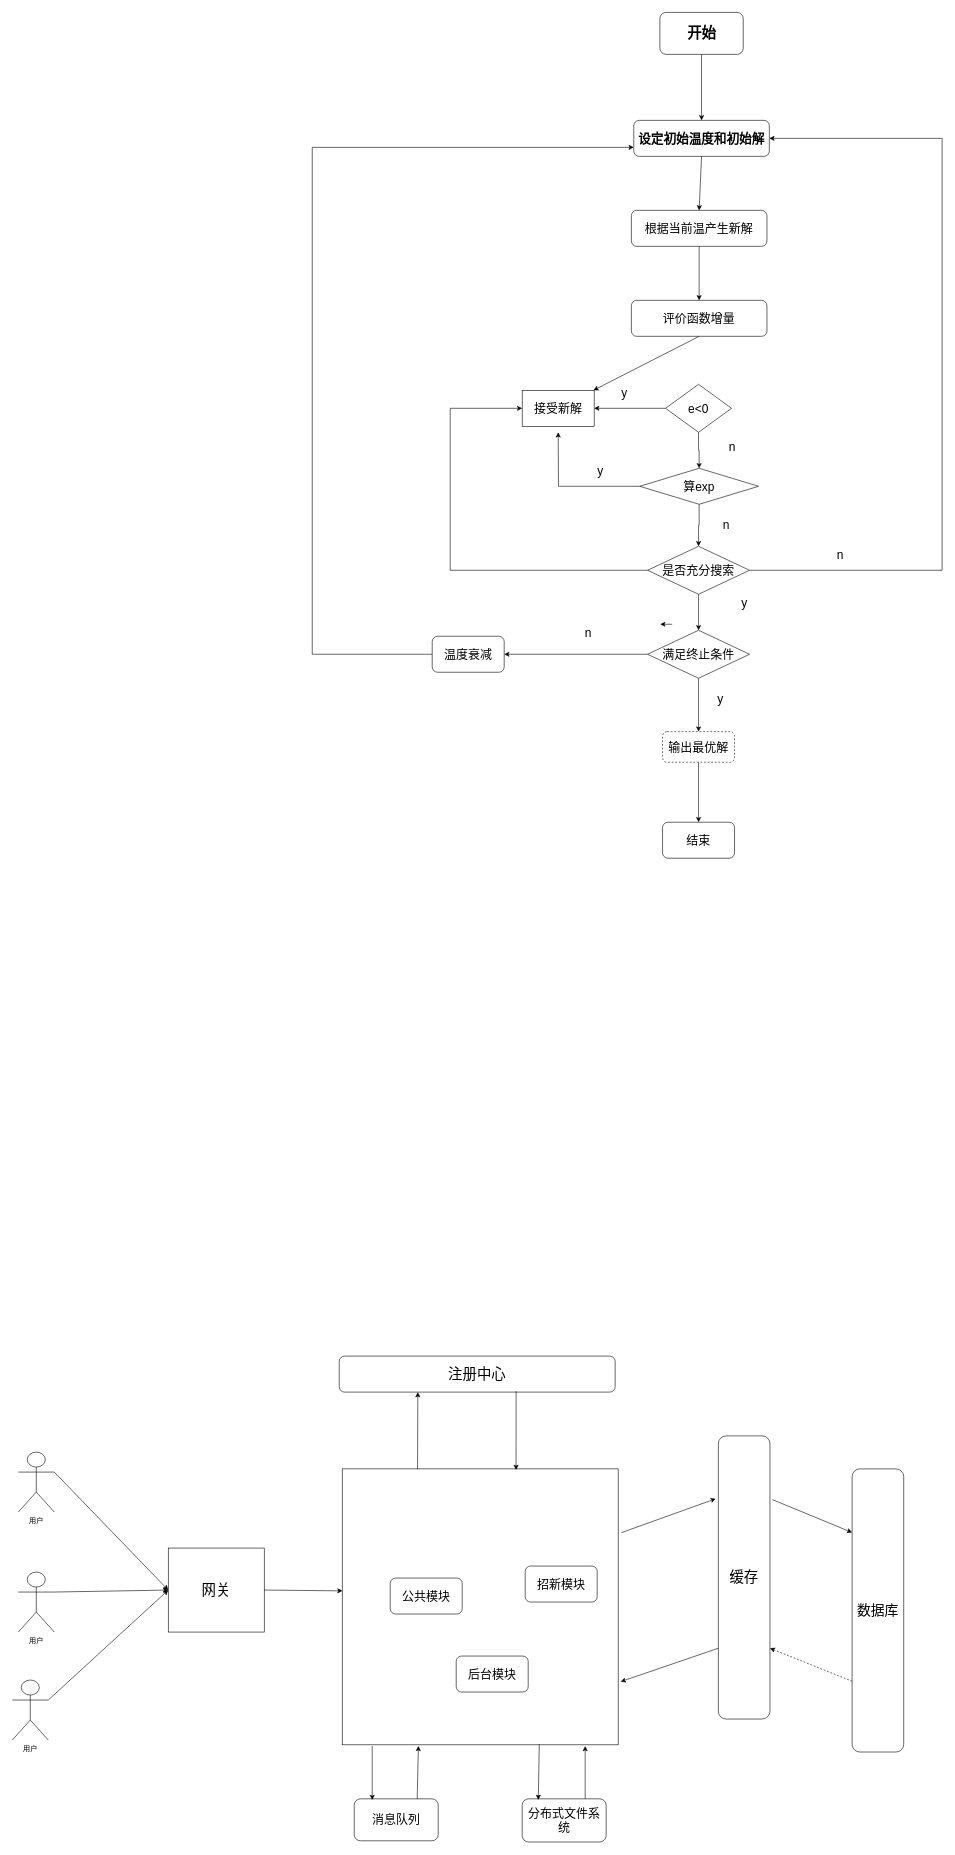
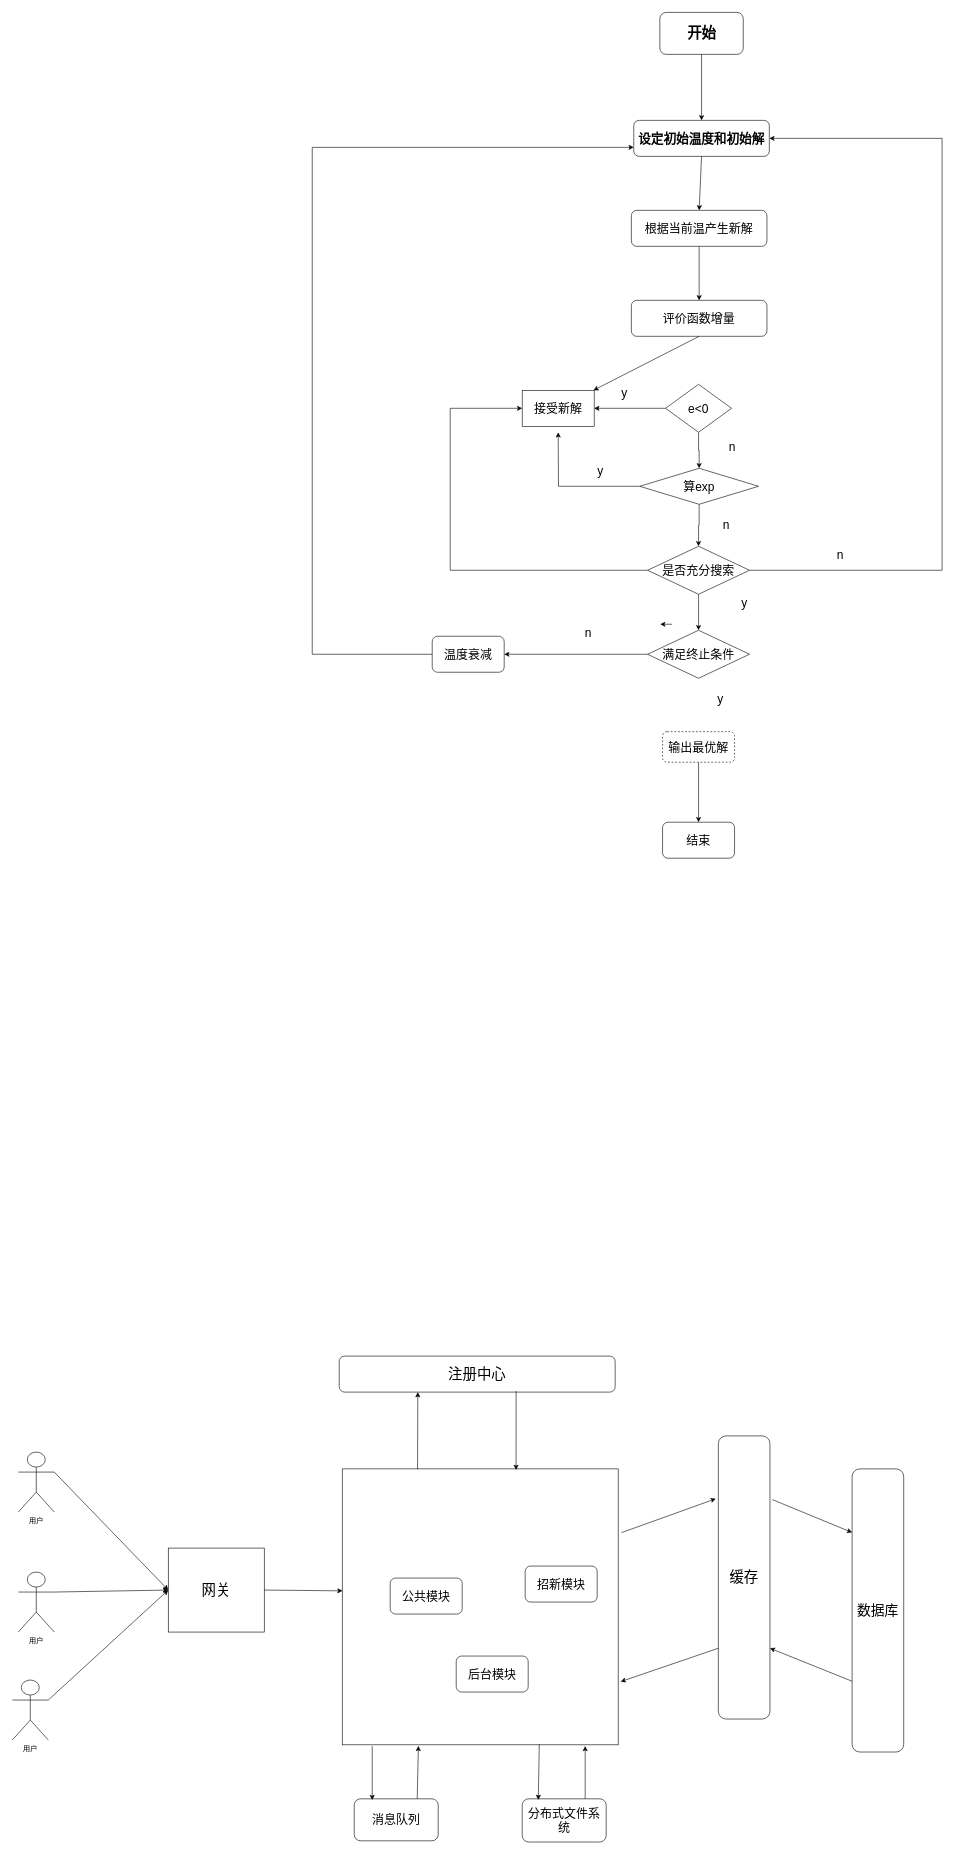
edge "满足终止条件" -> "输出最优解": removed
edge "数据库" -> "缓存": style dashed -> solid
